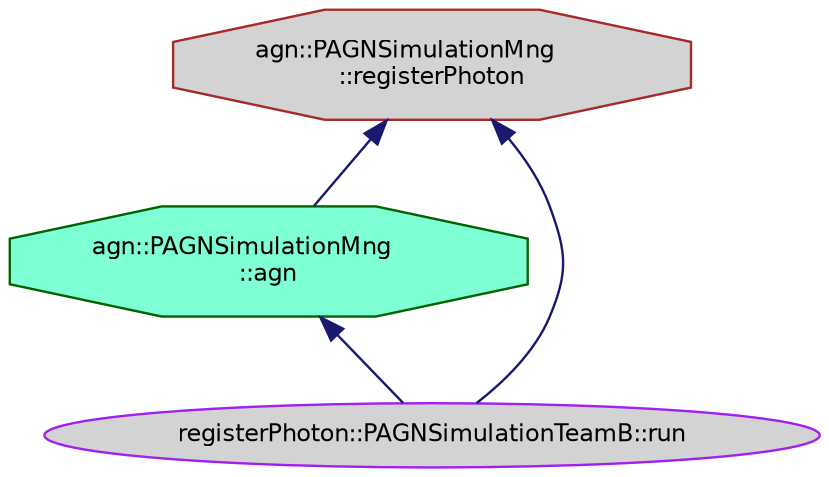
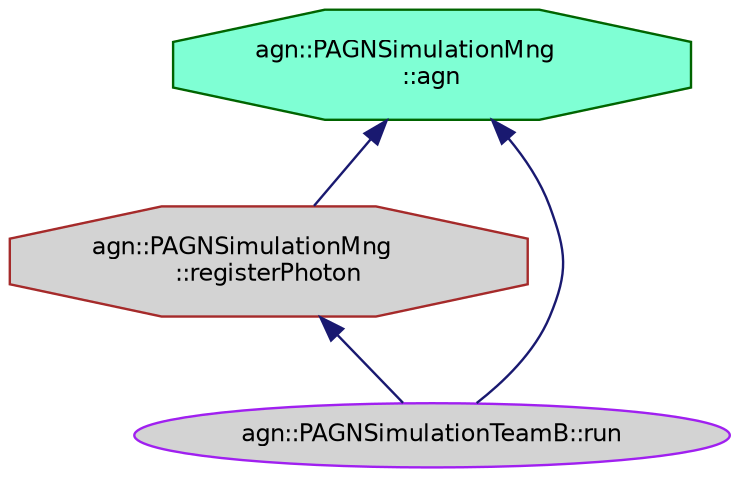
edge "agn::PAGNSimulationMng ::agn" -> "agn::PAGNSimulationMng ::registerPhoton": reversed
node "registerPhoton::PAGNSimulationTeamB::run": label "registerPhoton::PAGNSimulationTeamB::run" -> "agn::PAGNSimulationTeamB::run"
